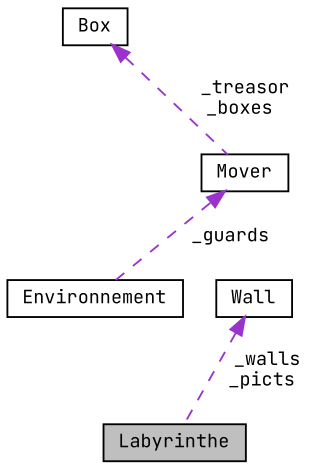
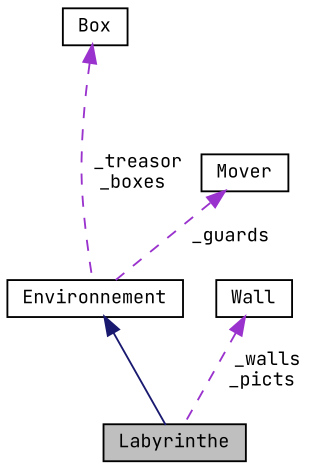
edge "Mover" -> "Box": now "Environnement" -> "Box"
edge "Labyrinthe" -> "Environnement": added
